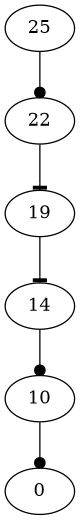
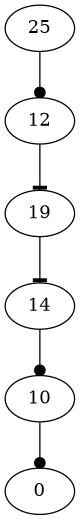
node "22": label "22" -> "12"
